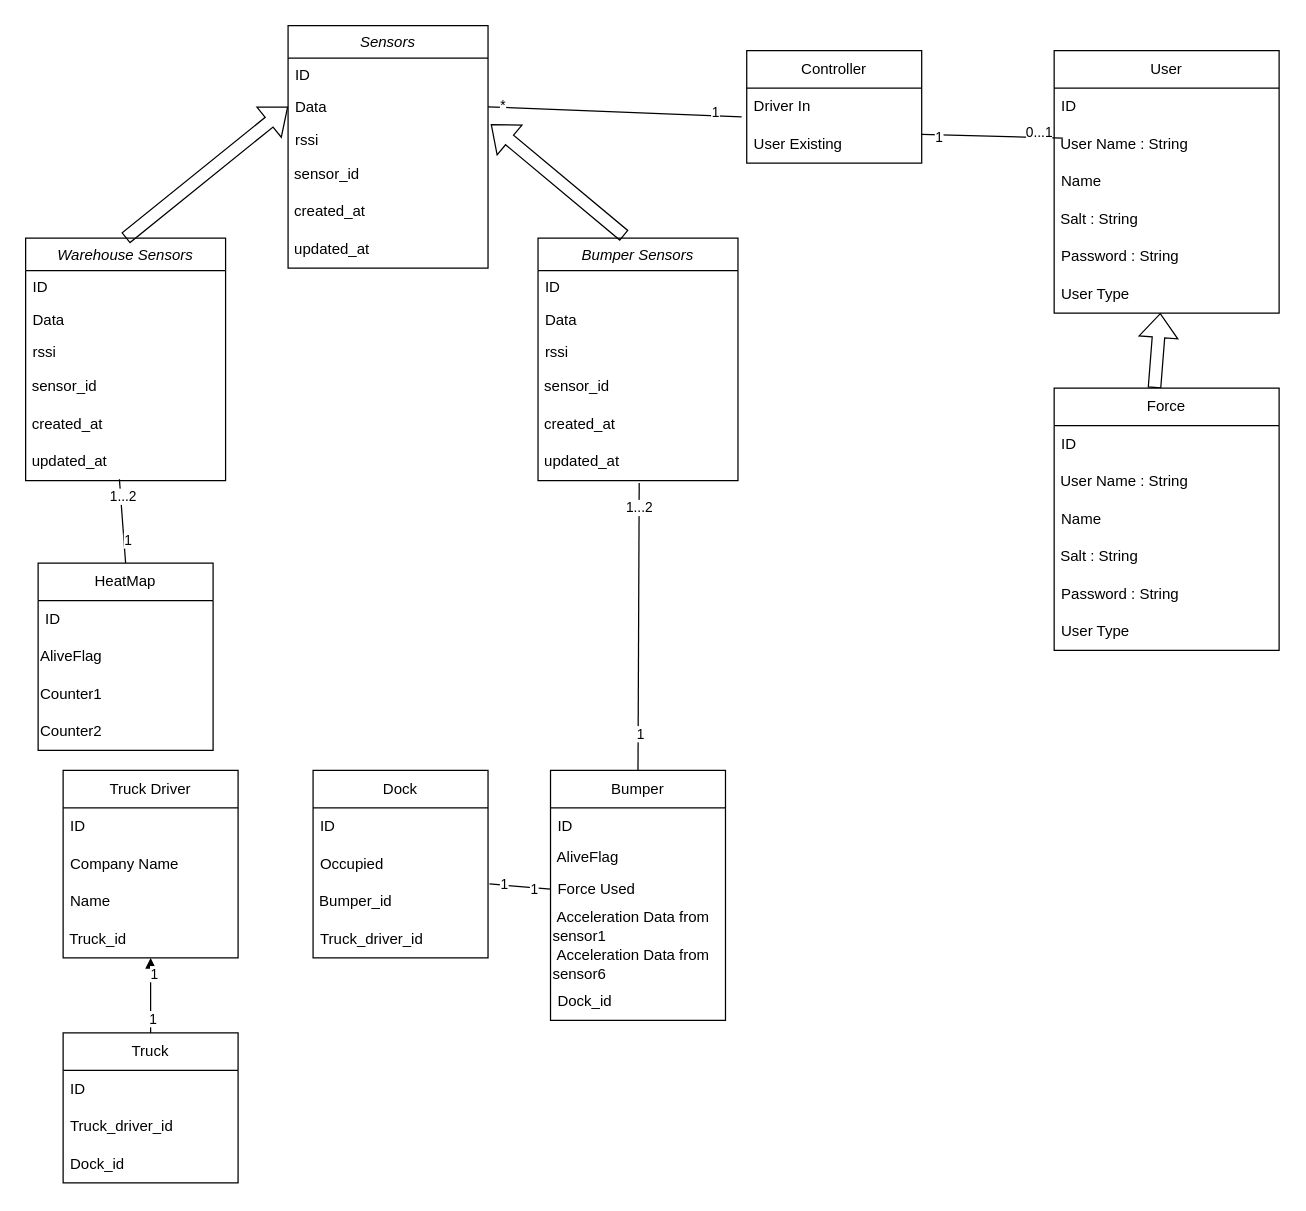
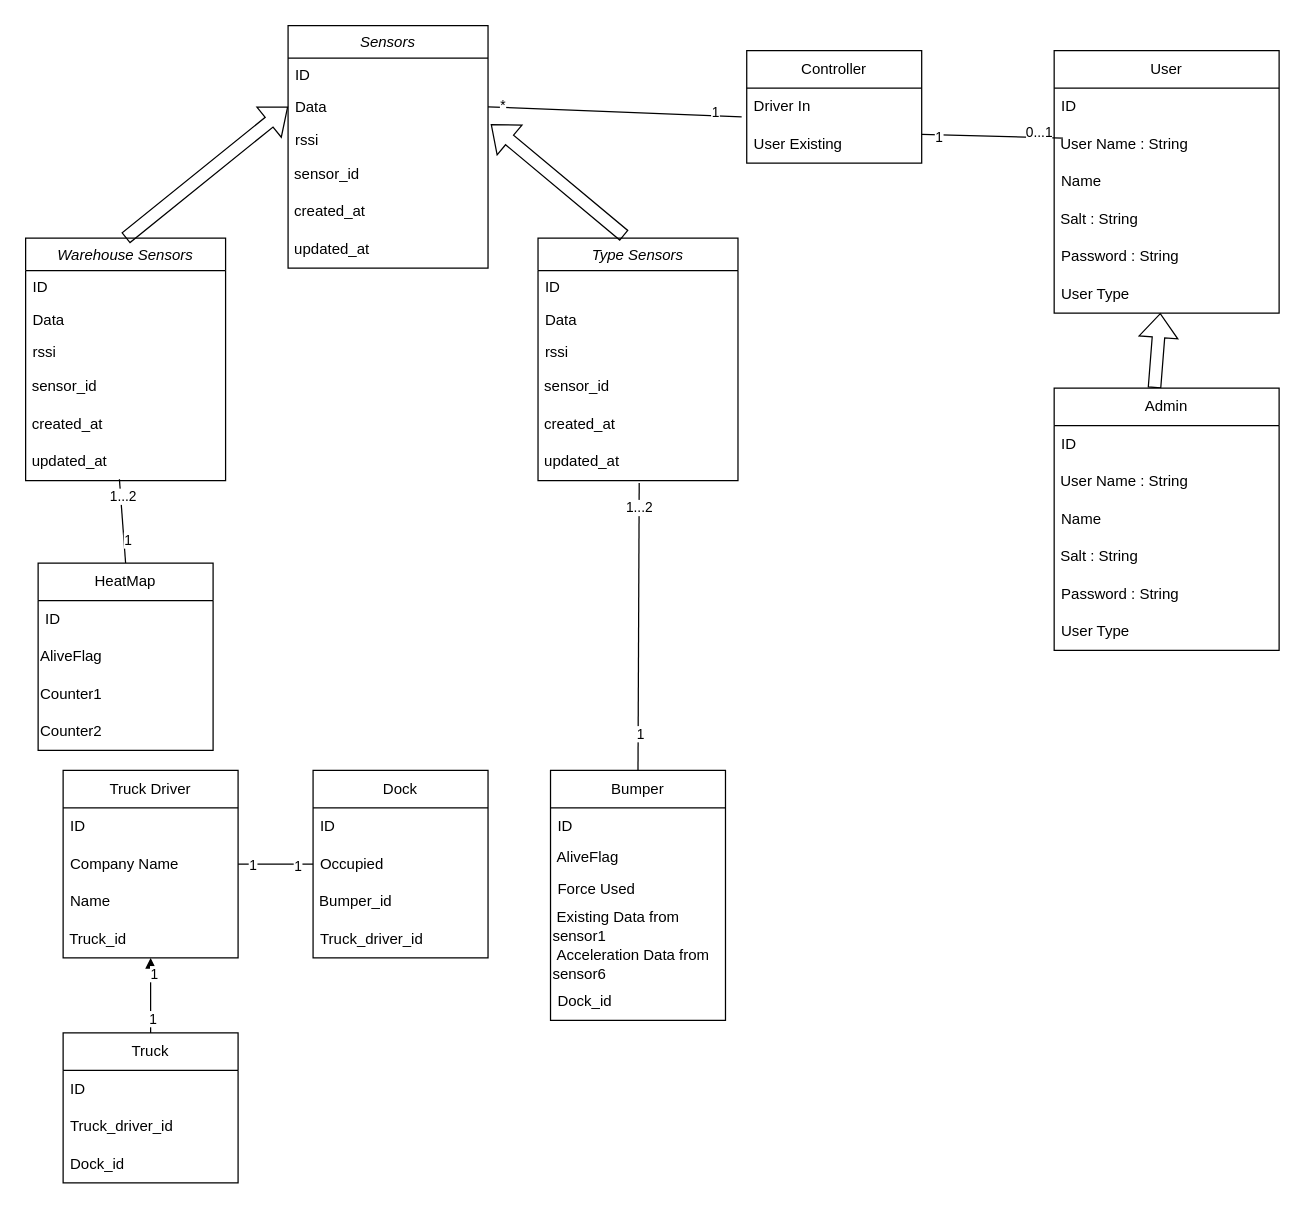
node "Bumper Sensors": label "Bumper Sensors" -> "Type Sensors"
node "Force": label "Force" -> "Admin"
edge "Company Name" -- "Occupied": added, labels "1", "1"
edge "Occupied" -- "Force Used": removed, labels "1", "1"
node "Acceleration Data from sensor1": label "Acceleration Data from sensor1" -> "Existing Data from sensor1"
